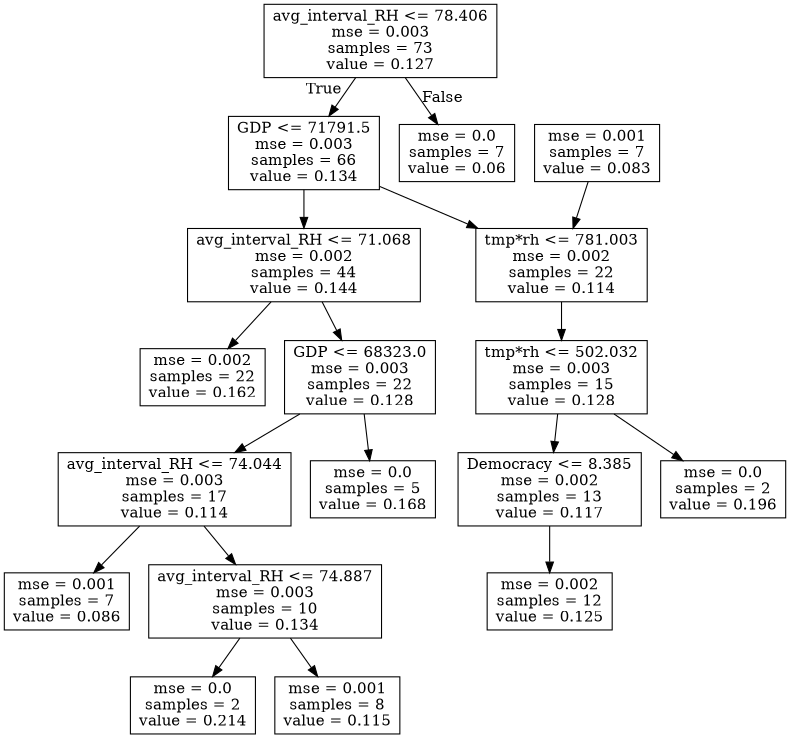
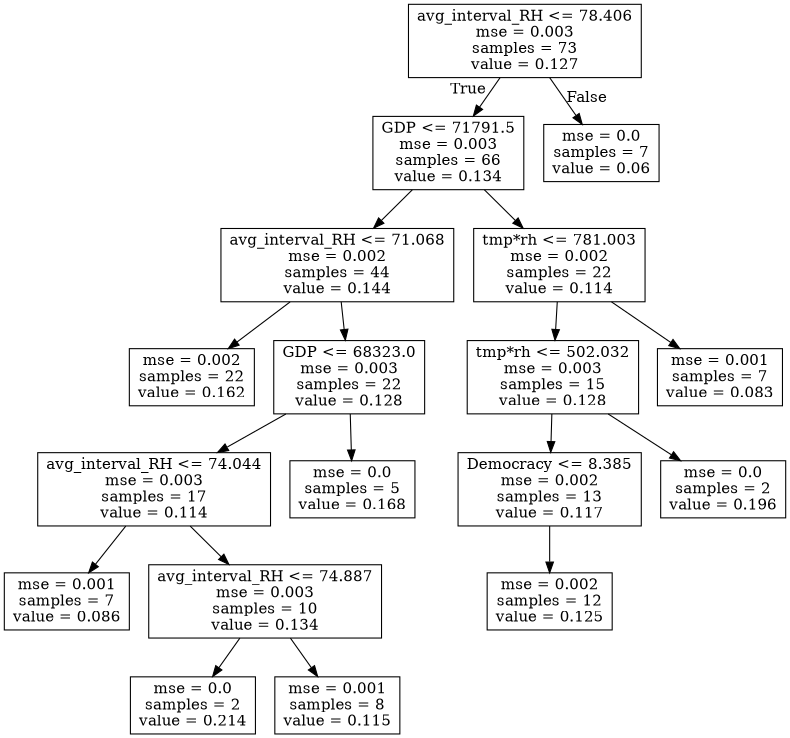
edge "mse = 0.001 samples = 7 value = 0.083" -> "tmp*rh <= 781.003 mse = 0.002 samples = 22 value = 0.114": reversed
